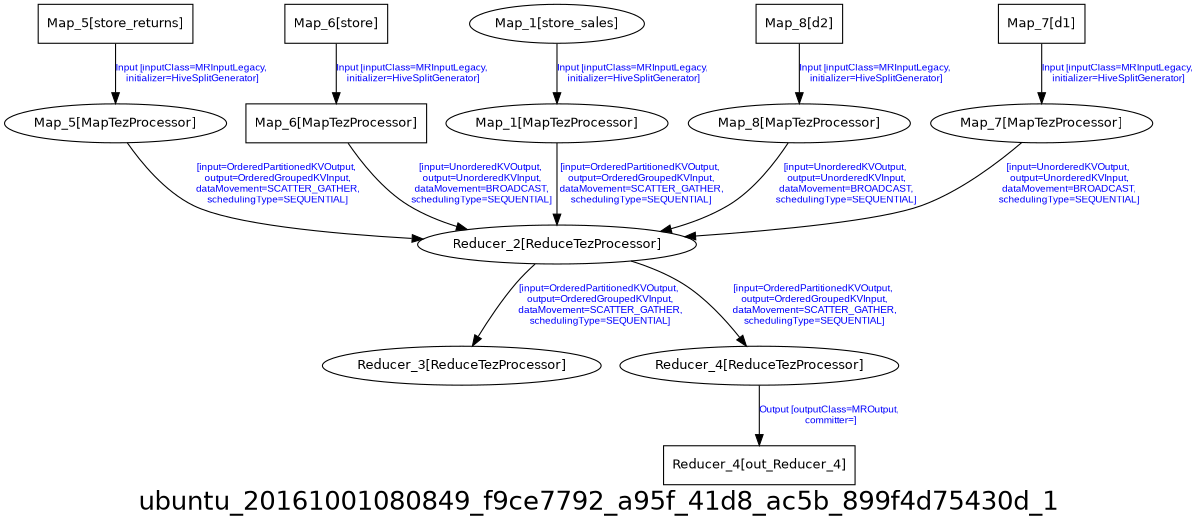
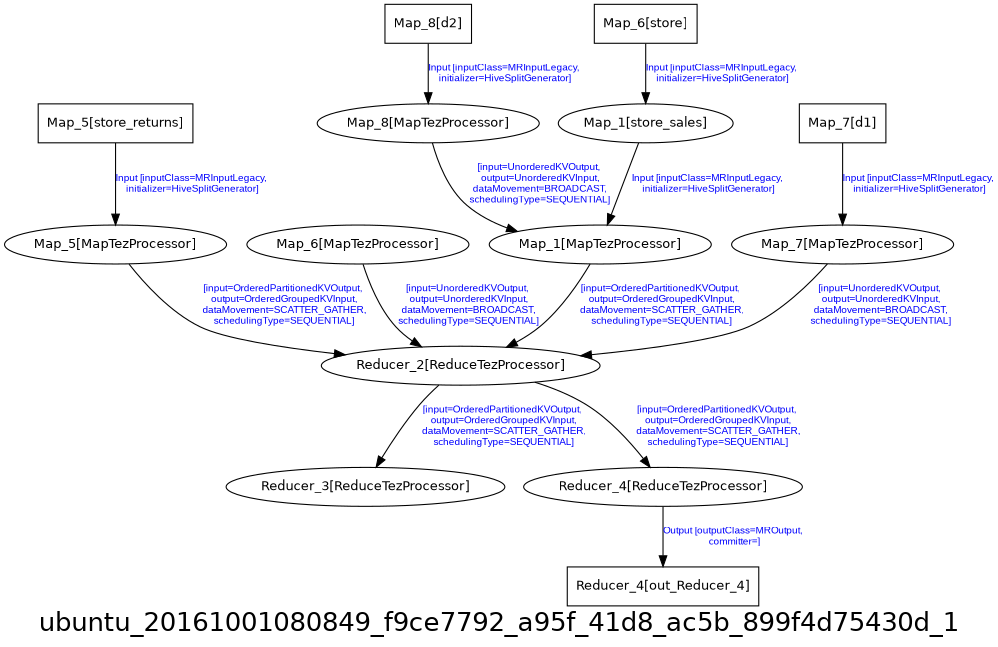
edge "Map_6[store]" -> "Map_6[MapTezProcessor]": now "Map_6[store]" -> "Map_1[store_sales]"
node "Map_6[MapTezProcessor]": shape box -> ellipse
edge "Map_8[MapTezProcessor]" -> "Reducer_2[ReduceTezProcessor]": now "Map_8[MapTezProcessor]" -> "Map_1[MapTezProcessor]"
